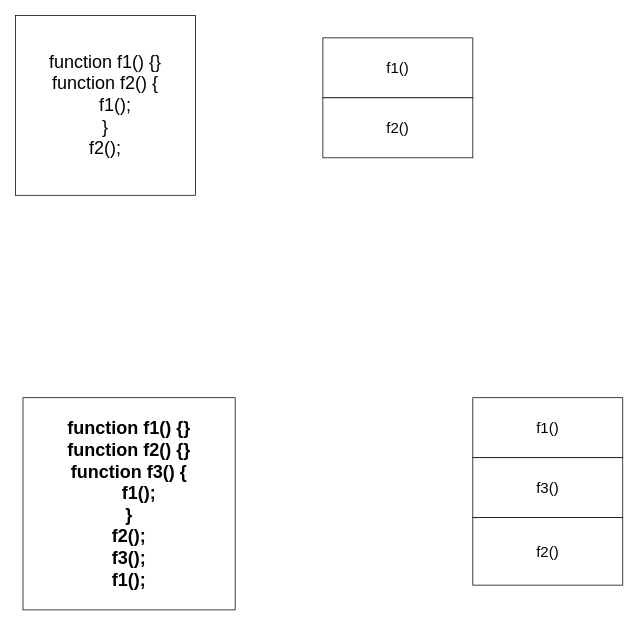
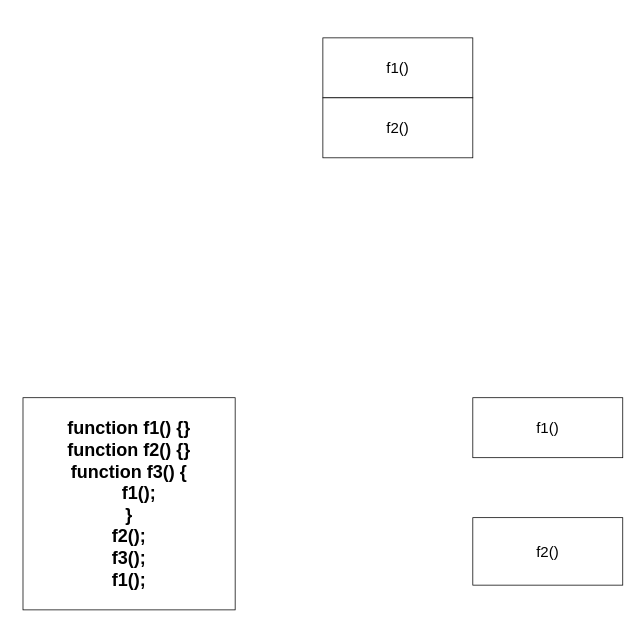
node "function f1() {} function f2() { f1(); } f2();": removed
node "f3()": removed
